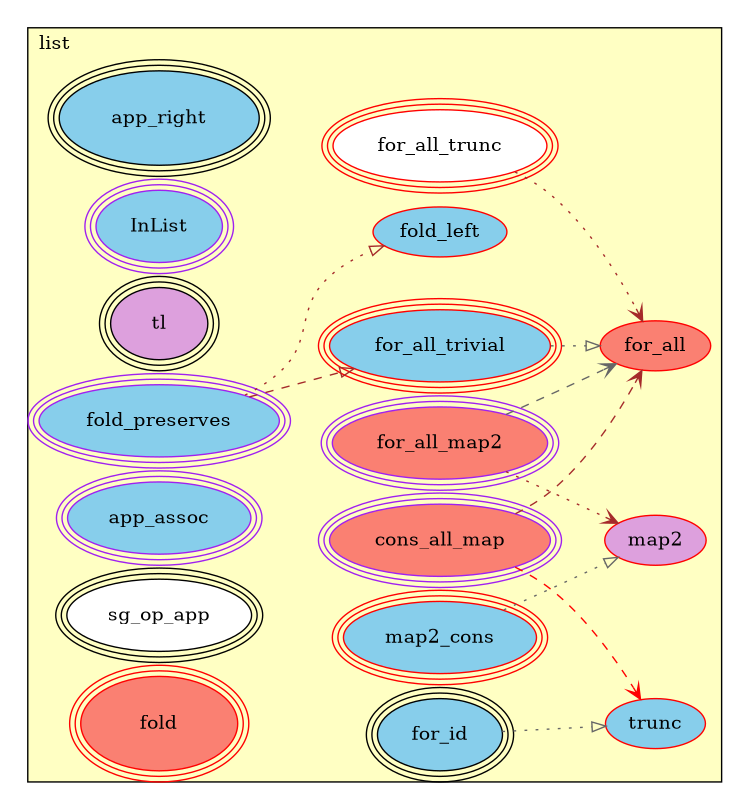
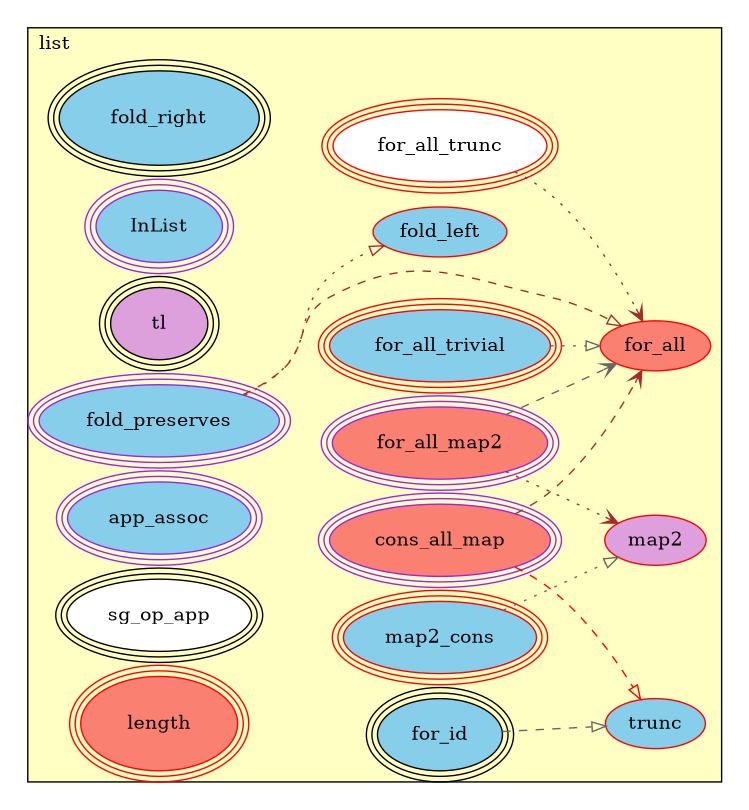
node "app_right": label "app_right" -> "fold_right"
edge "fold_preserves" -> "for_all_trivial": now "fold_preserves" -> "for_all"
edge "cons_all_map" -> "trunc": arrowhead vee -> onormal
node "fold": label "fold" -> "length"
edge "for_id" -> "trunc": style dotted -> dashed
